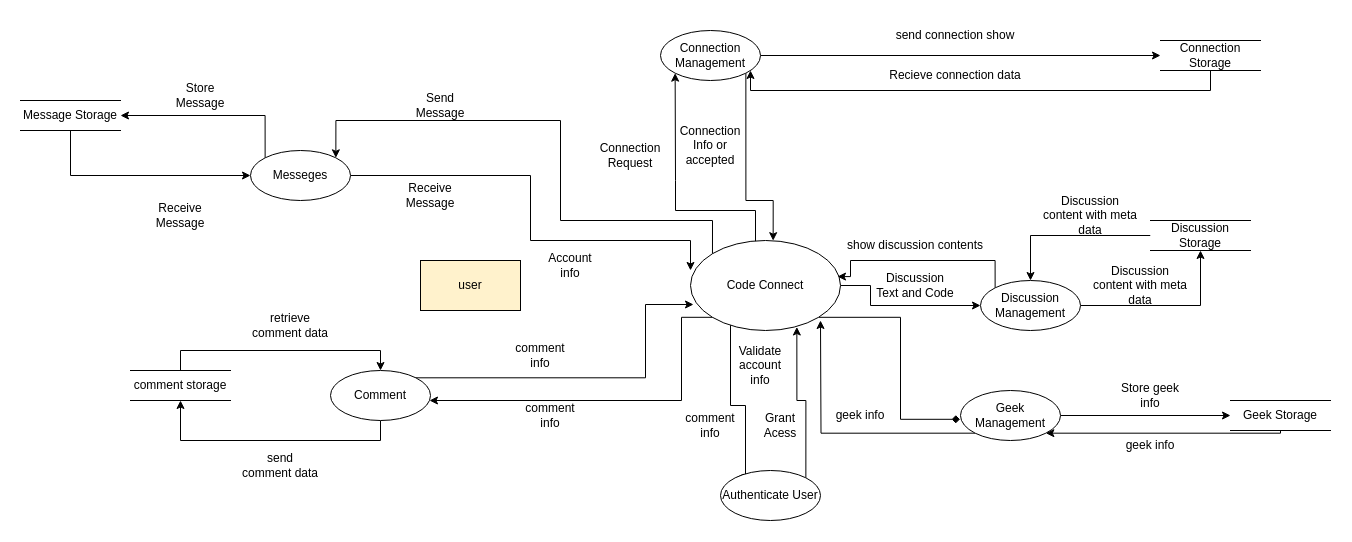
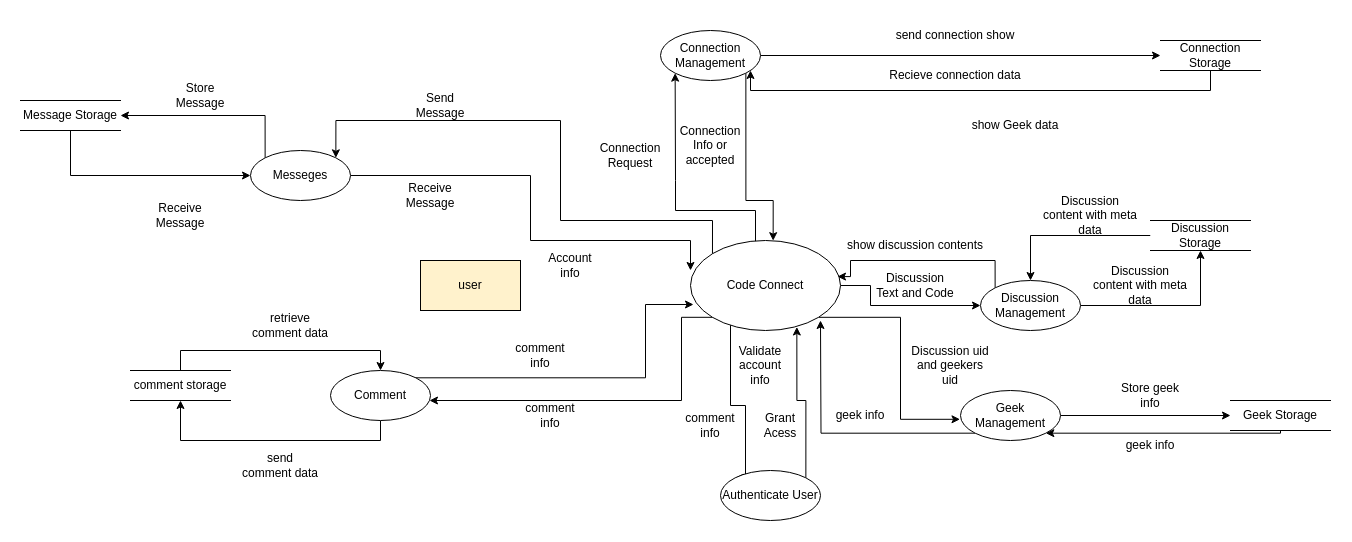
node "show Geek data": added
node "Discussion uid and geekers uid": added
edge "Code Connect" -> "Geek Management": arrowhead diamond -> classic
